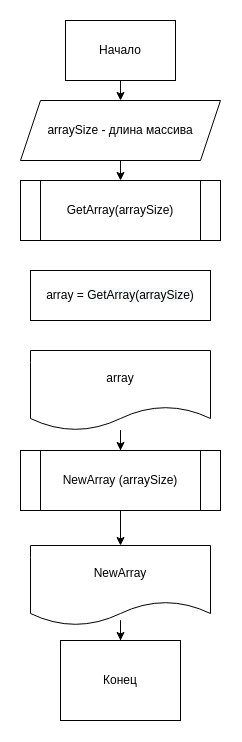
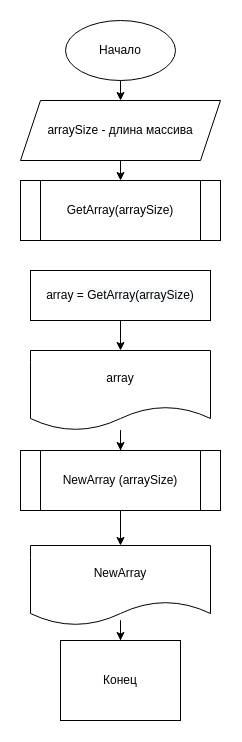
node "Начало": shape rectangle -> ellipse
edge "array = GetArray(arraySize)" -> "array": added
